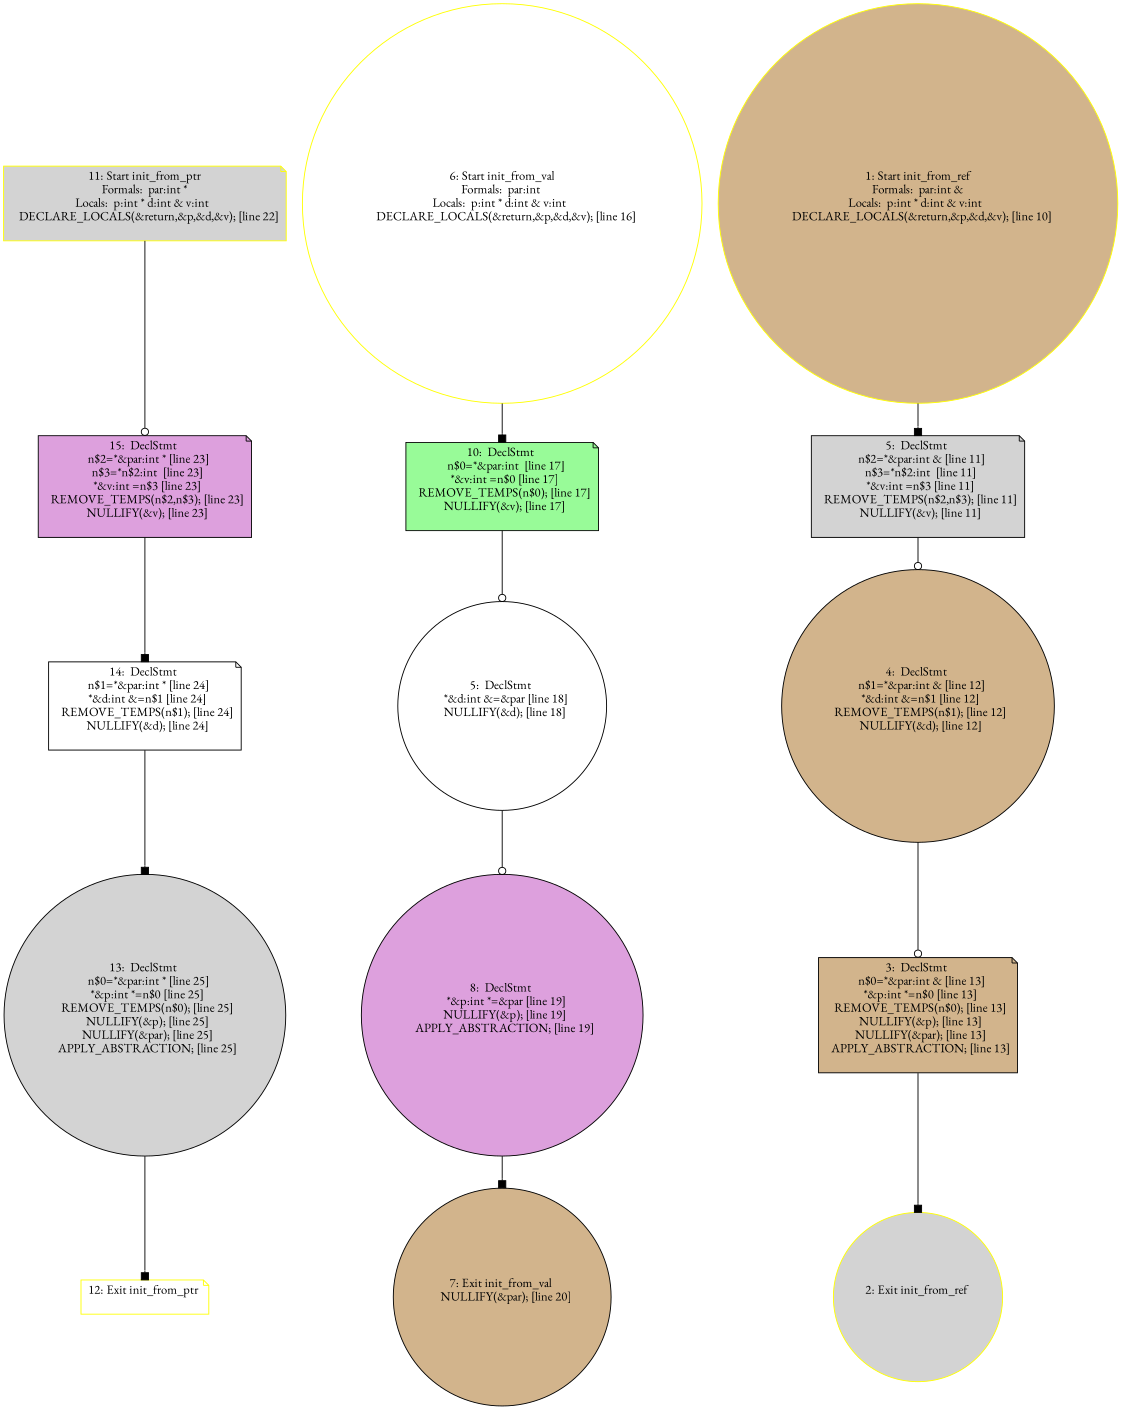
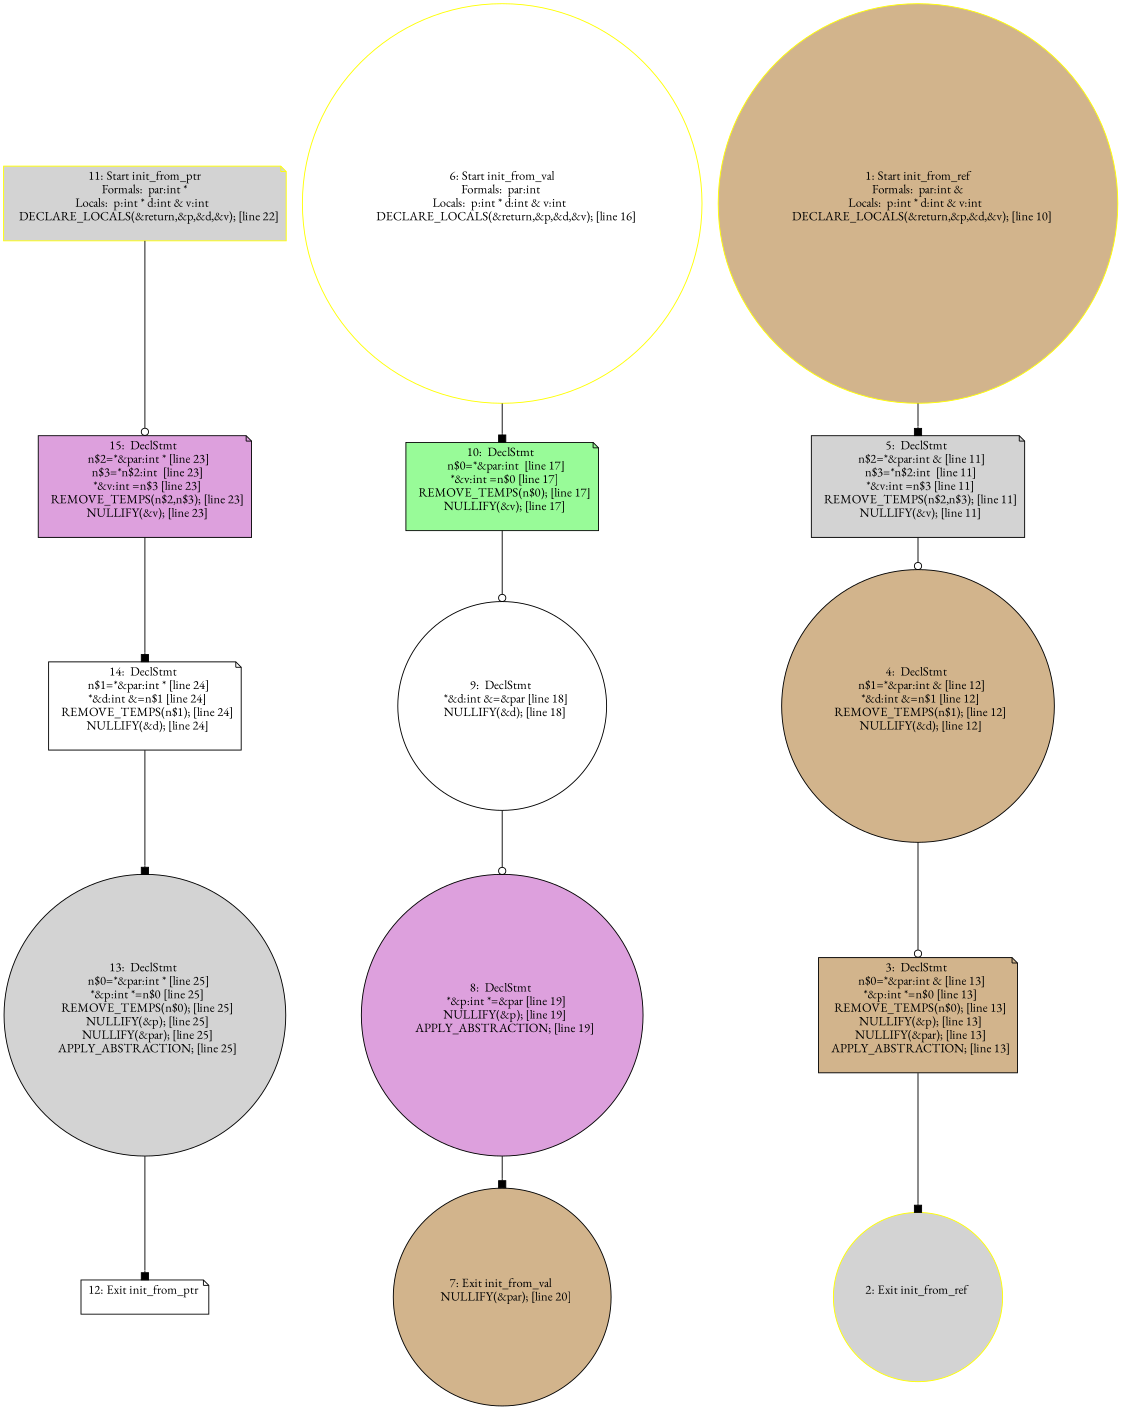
node "5:  DeclStmt *&d:int &=&par [line 18] NULLIFY(&d); [line 18]": label "5:  DeclStmt *&d:int &=&par [line 18] NULLIFY(&d); [line 18]" -> "9:  DeclStmt *&d:int &=&par [line 18] NULLIFY(&d); [line 18]"
node "12: Exit init_from_ptr": color yellow -> black
